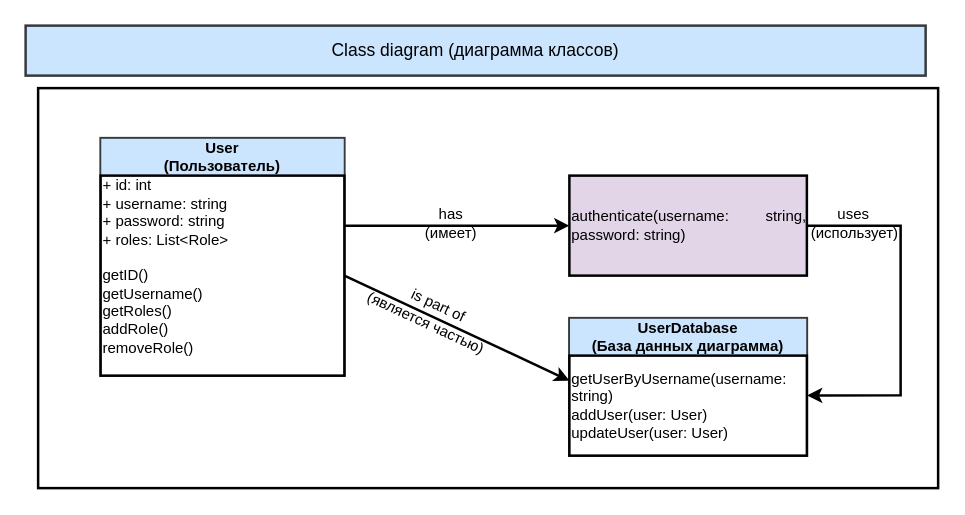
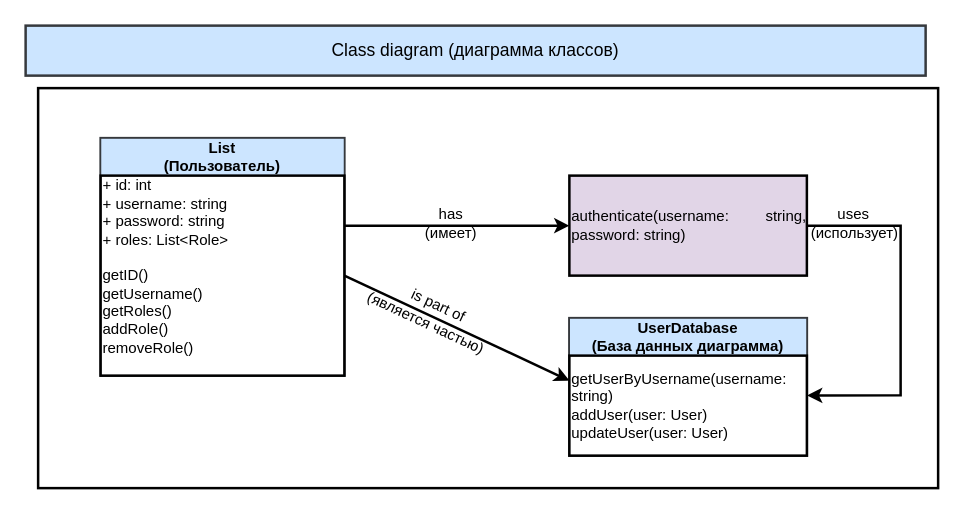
node "User(Пользователь)": label "User(Пользователь)" -> "List(Пользователь)"
